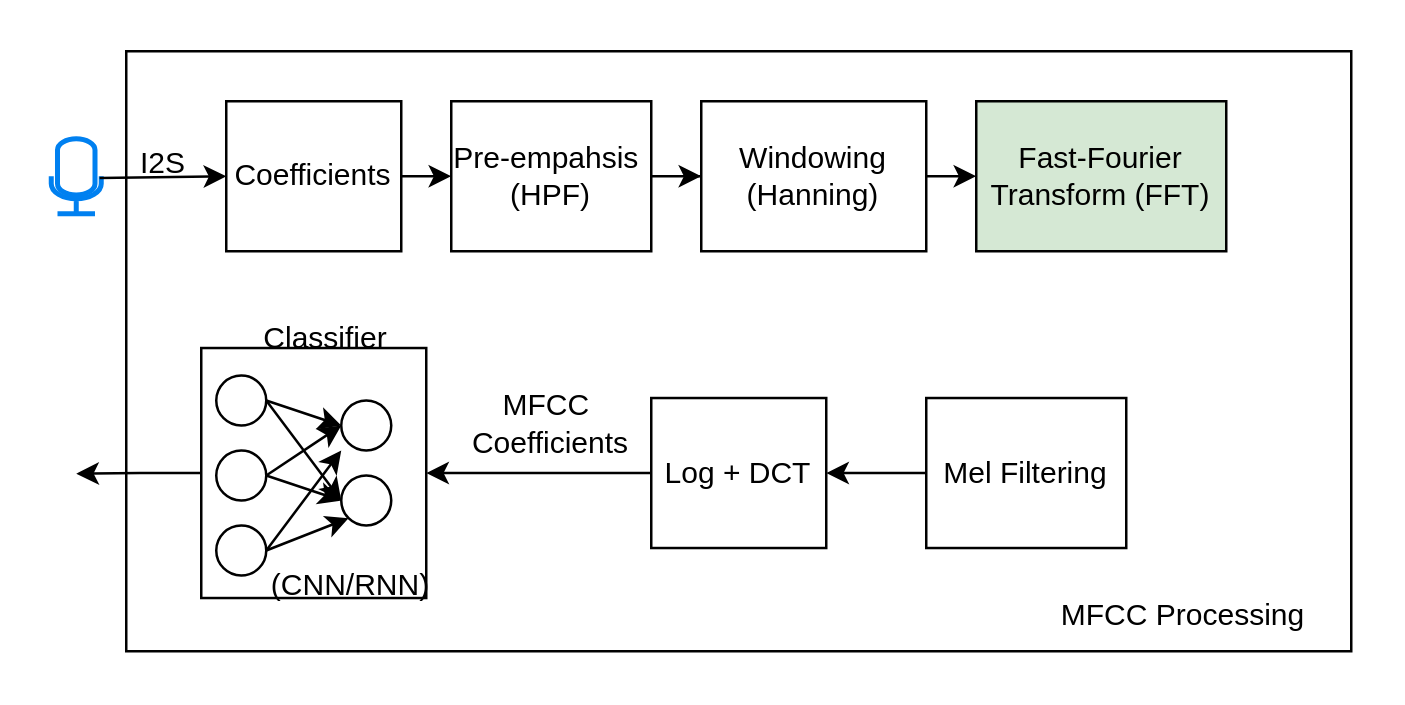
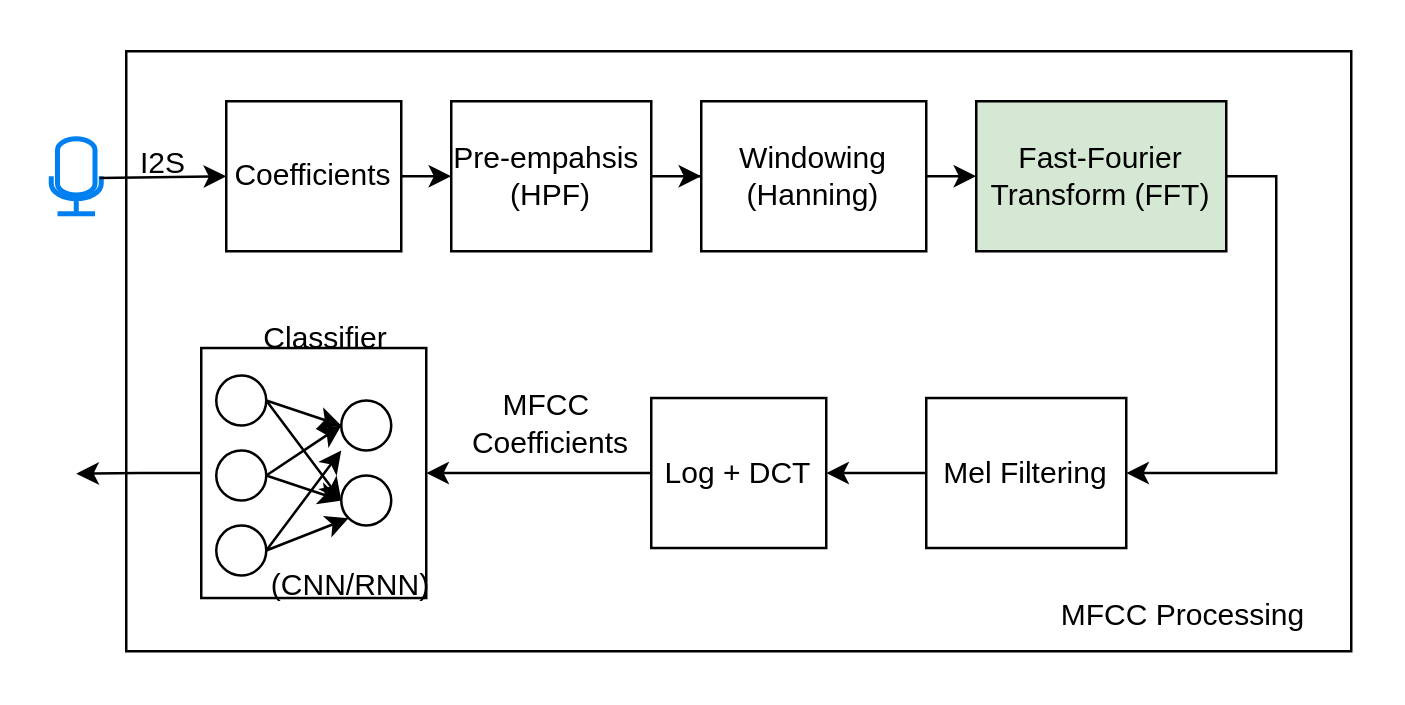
edge "Fast-Fourier Transform (FFT)" -> "Mel Filtering": added
